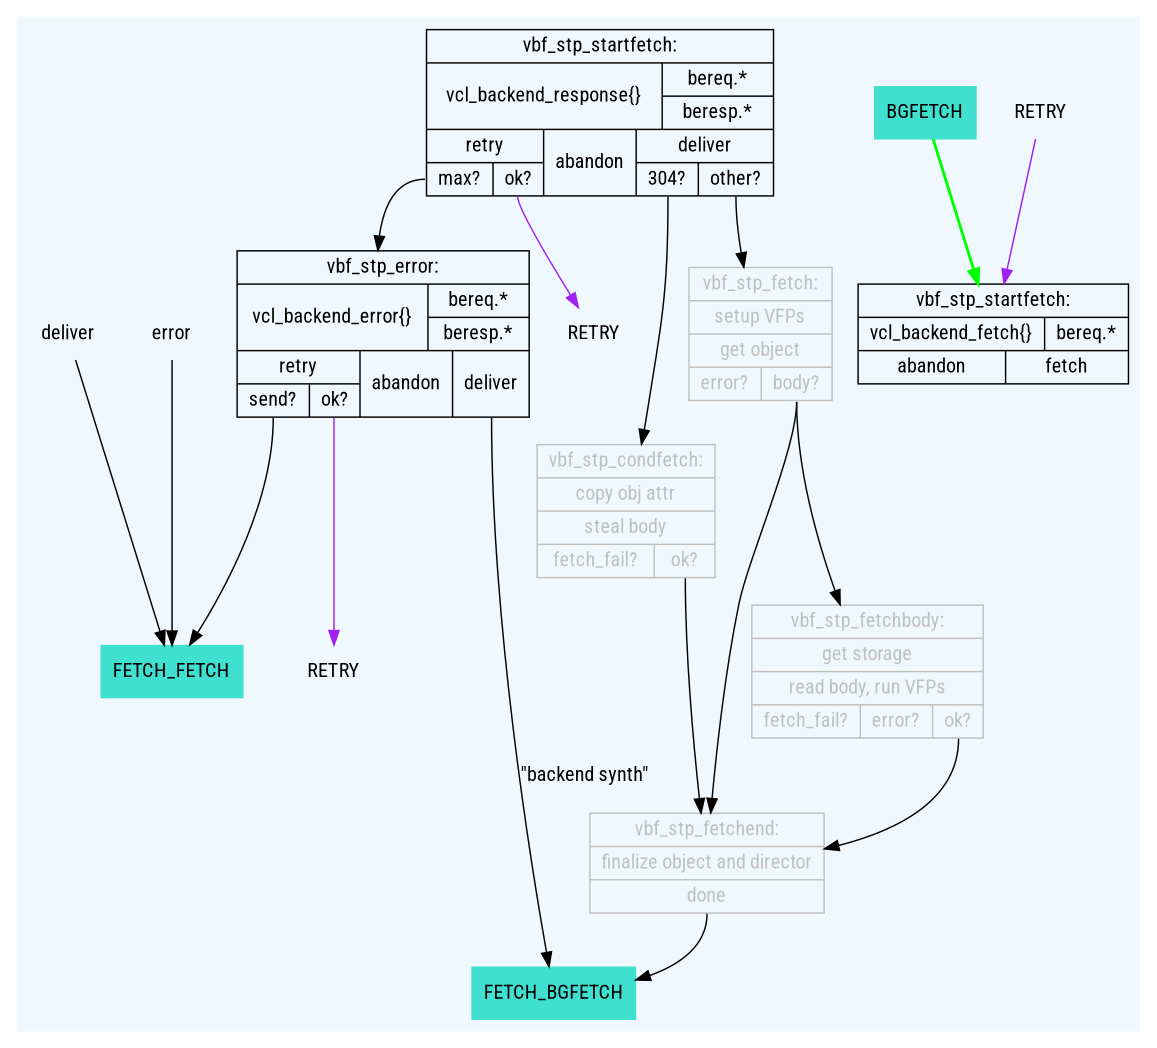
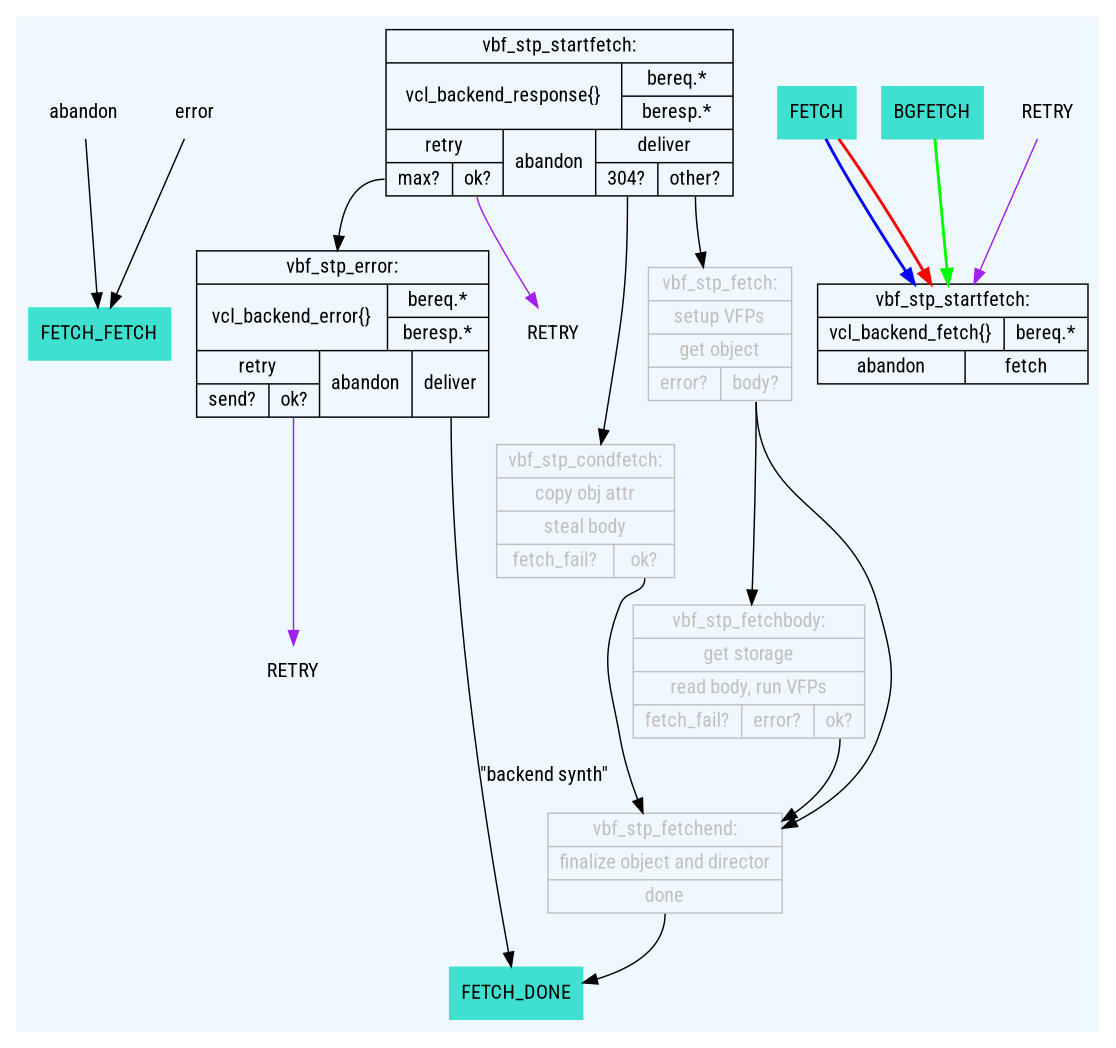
node "FETCH": added
node "deliver": label "deliver" -> "abandon"
edge "vbf_stp_error:" -> "FETCH_FETCH": removed
node "FETCH_BGFETCH": label "FETCH_BGFETCH" -> "FETCH_DONE"
